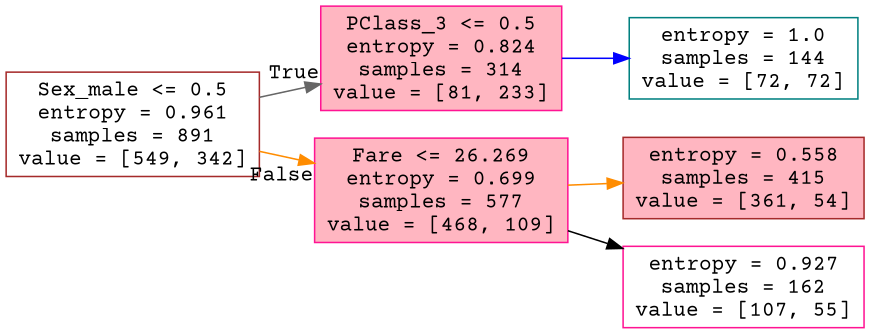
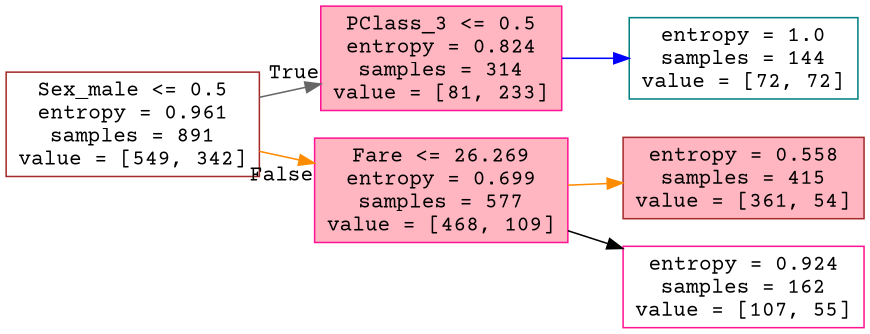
node "entropy = 0.927 samples = 162 value = [107, 55]": label "entropy = 0.927 samples = 162 value = [107, 55]" -> "entropy = 0.924 samples = 162 value = [107, 55]"
